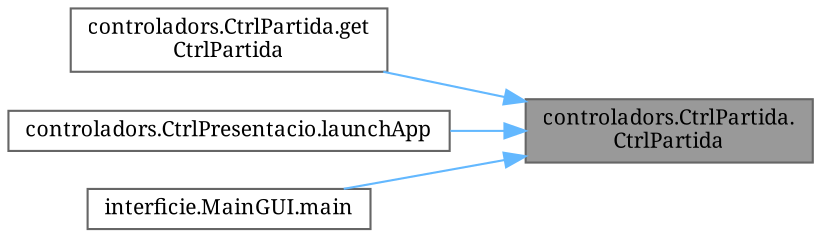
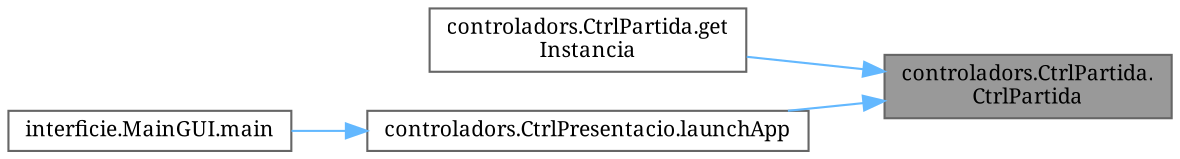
node "controladors.CtrlPartida.get CtrlPartida": label "controladors.CtrlPartida.get CtrlPartida" -> "controladors.CtrlPartida.get Instancia"
edge "interficie.MainGUI.main" -> "controladors.CtrlPartida. CtrlPartida": now "interficie.MainGUI.main" -> "controladors.CtrlPresentacio.launchApp"
